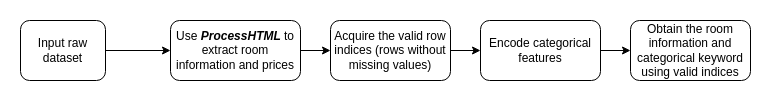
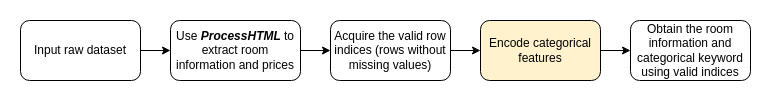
node "Input raw dataset": size 85x60 -> 120x60
node "Encode categorical features": fillcolor #ffffff -> #fff2cc
